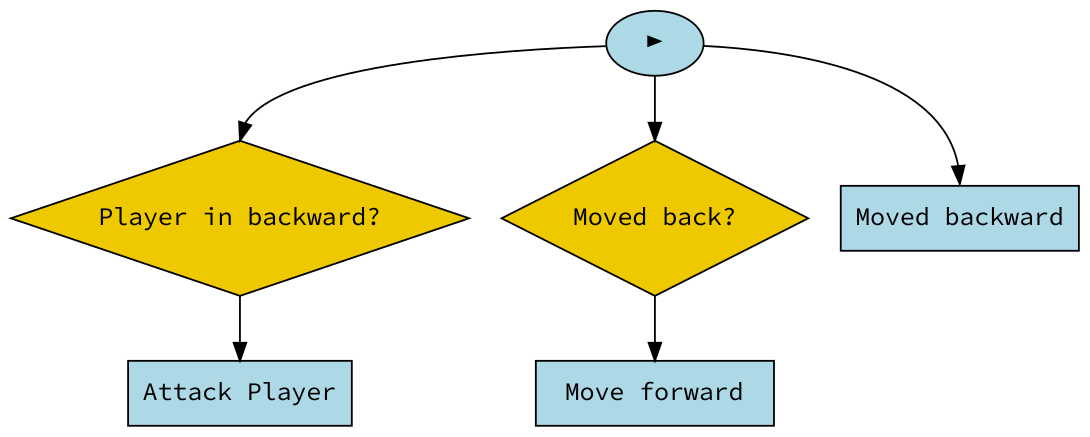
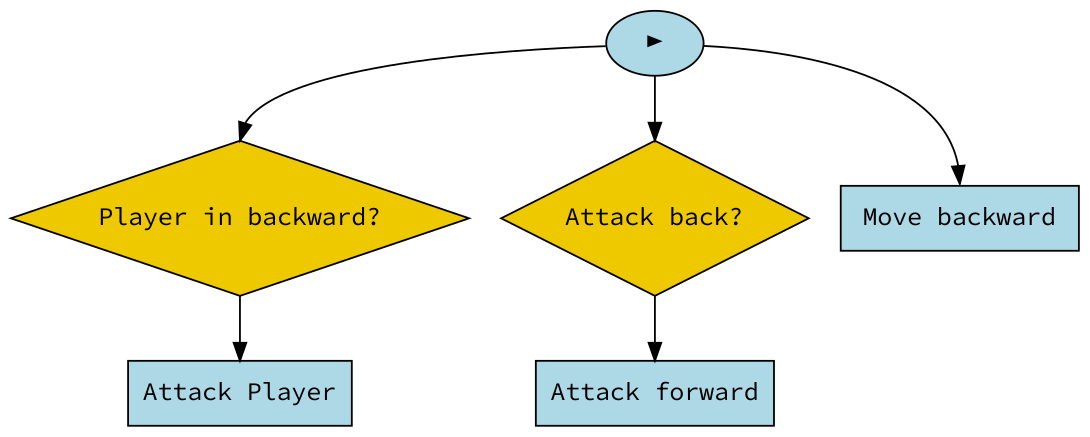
node "Moved back?": label "Moved back?" -> "Attack back?"
node "Moved backward": label "Moved backward" -> "Move backward"
node "Move forward": label "Move forward" -> "Attack forward"
